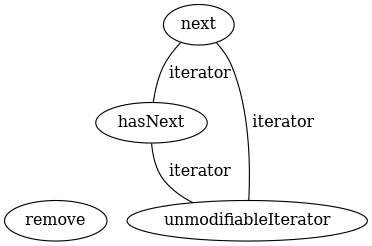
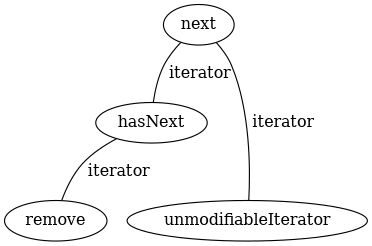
edge "hasNext" -- "unmodifiableIterator": now "hasNext" -- "remove"
